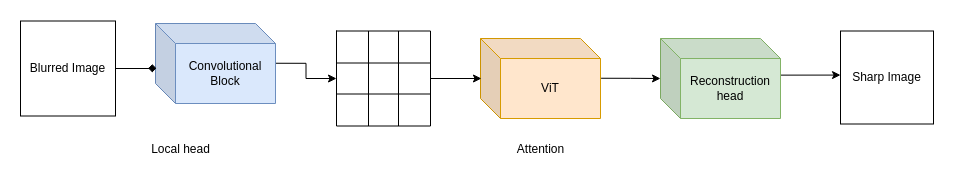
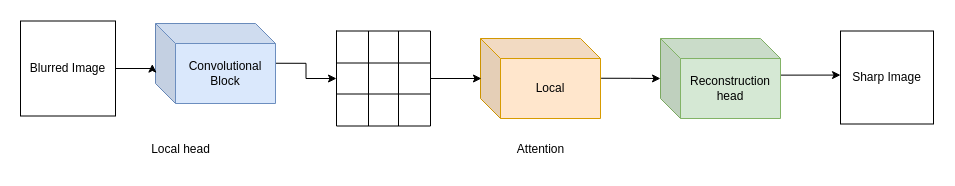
edge "Blurred Image" -> "Convolutional Block": arrowhead diamond -> classic
node "ViT": label "ViT" -> "Local"
